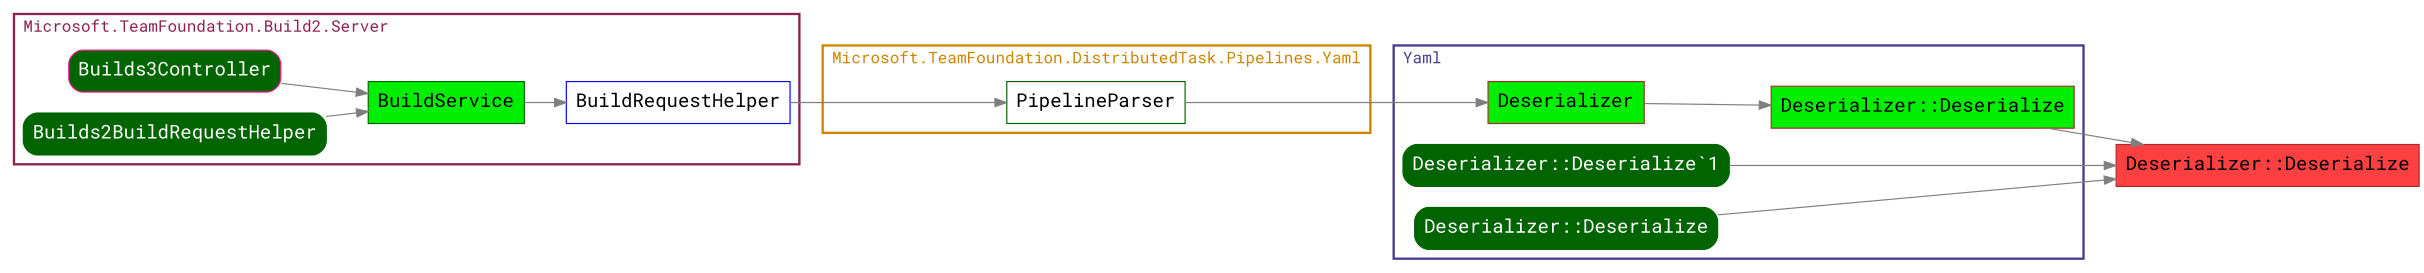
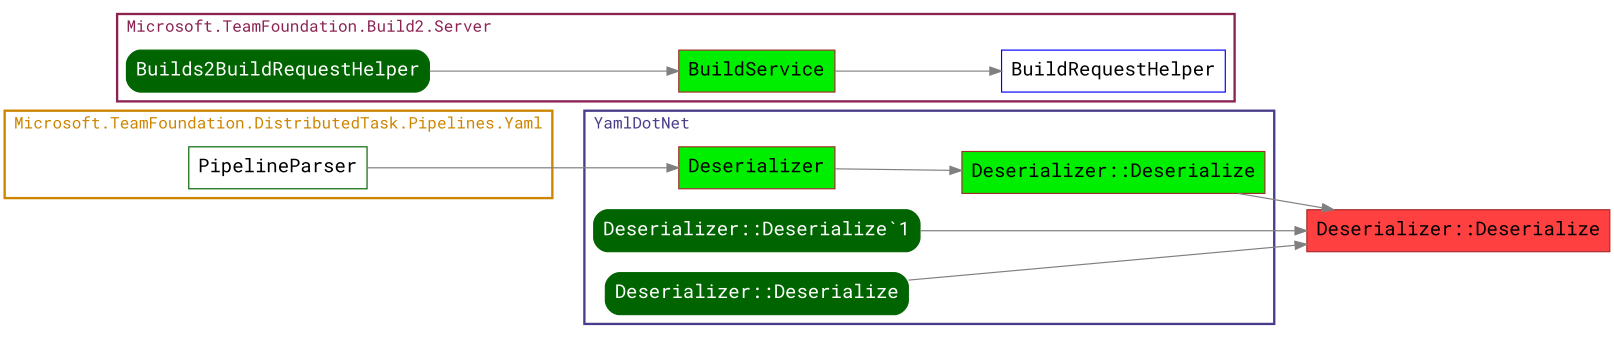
cluster "Yaml": label "Yaml" -> "YamlDotNet"
node "Builds3Controller": removed
node "BuildService": color darkgreen -> brown
edge "BuildRequestHelper" -> "PipelineParser": removed
